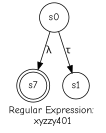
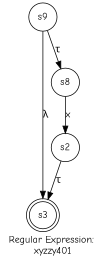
node "s0": label "s0" -> "s9"
node "s7": label "s7" -> "s3"
node "s1": label "s1" -> "s8"
node "s2": added
